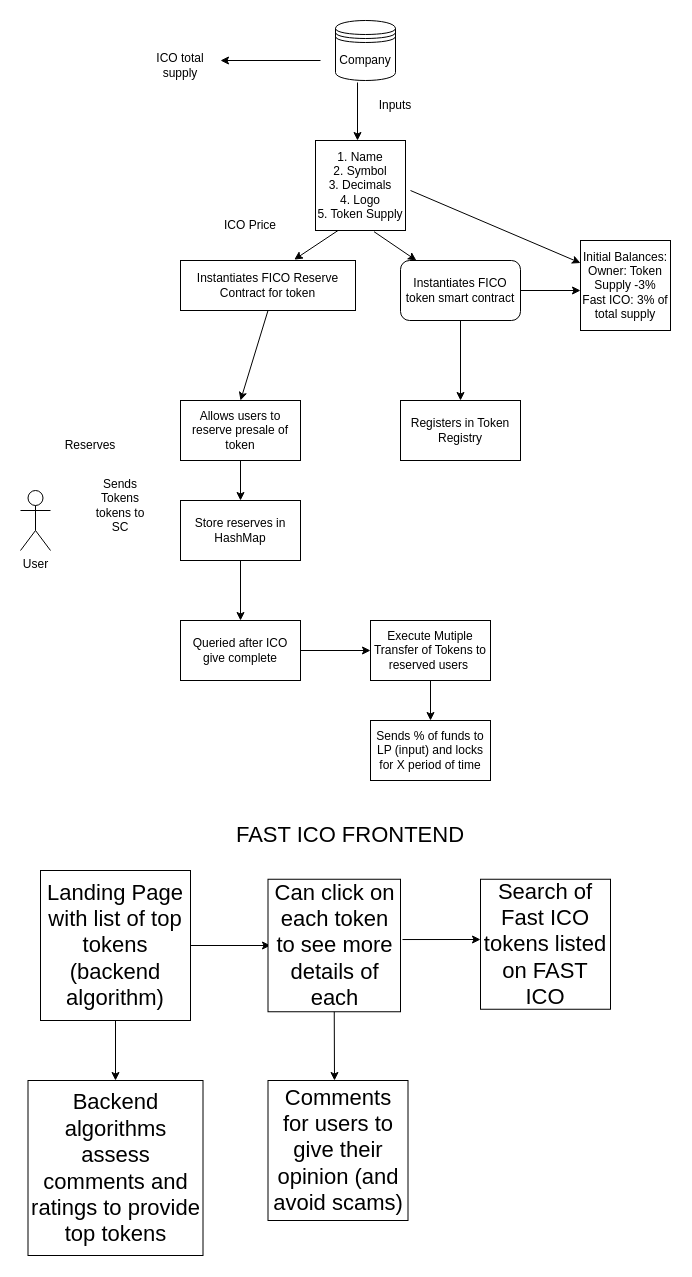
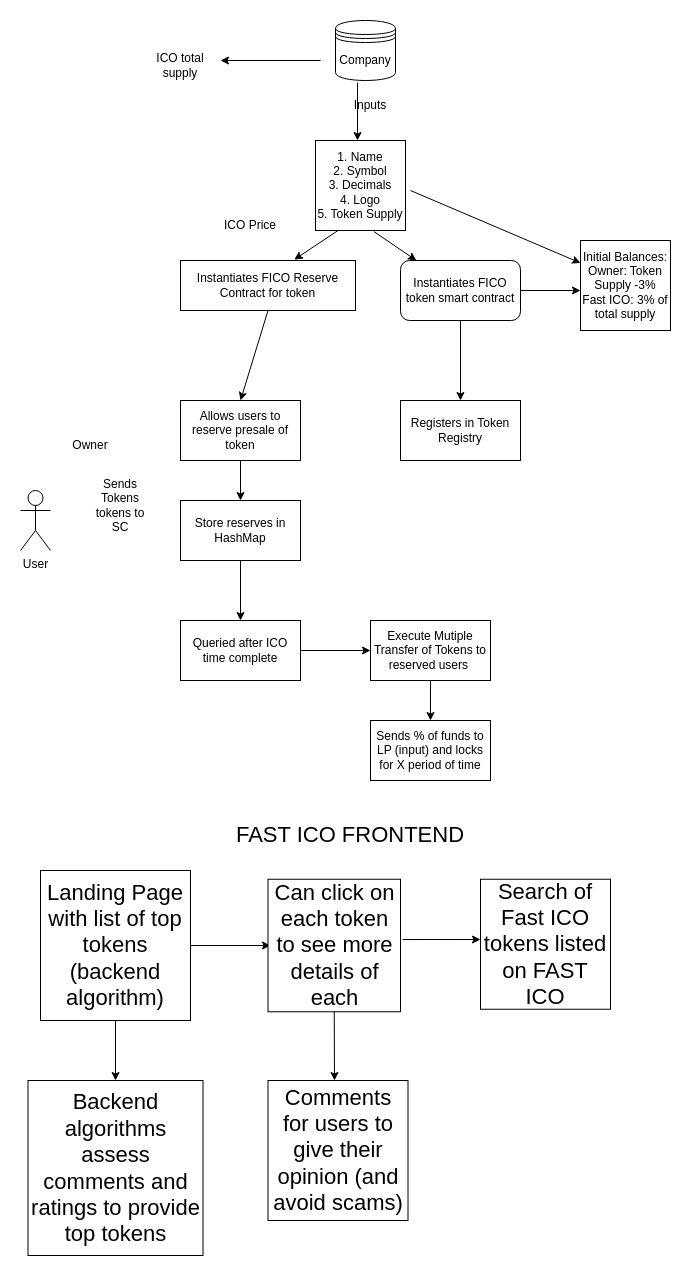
node "Inputs": moved (396, 106) -> (371, 106)
node "Reserves": label "Reserves" -> "Owner"
node "Queried after ICO give complete": label "Queried after ICO give complete" -> "Queried after ICO time complete"
